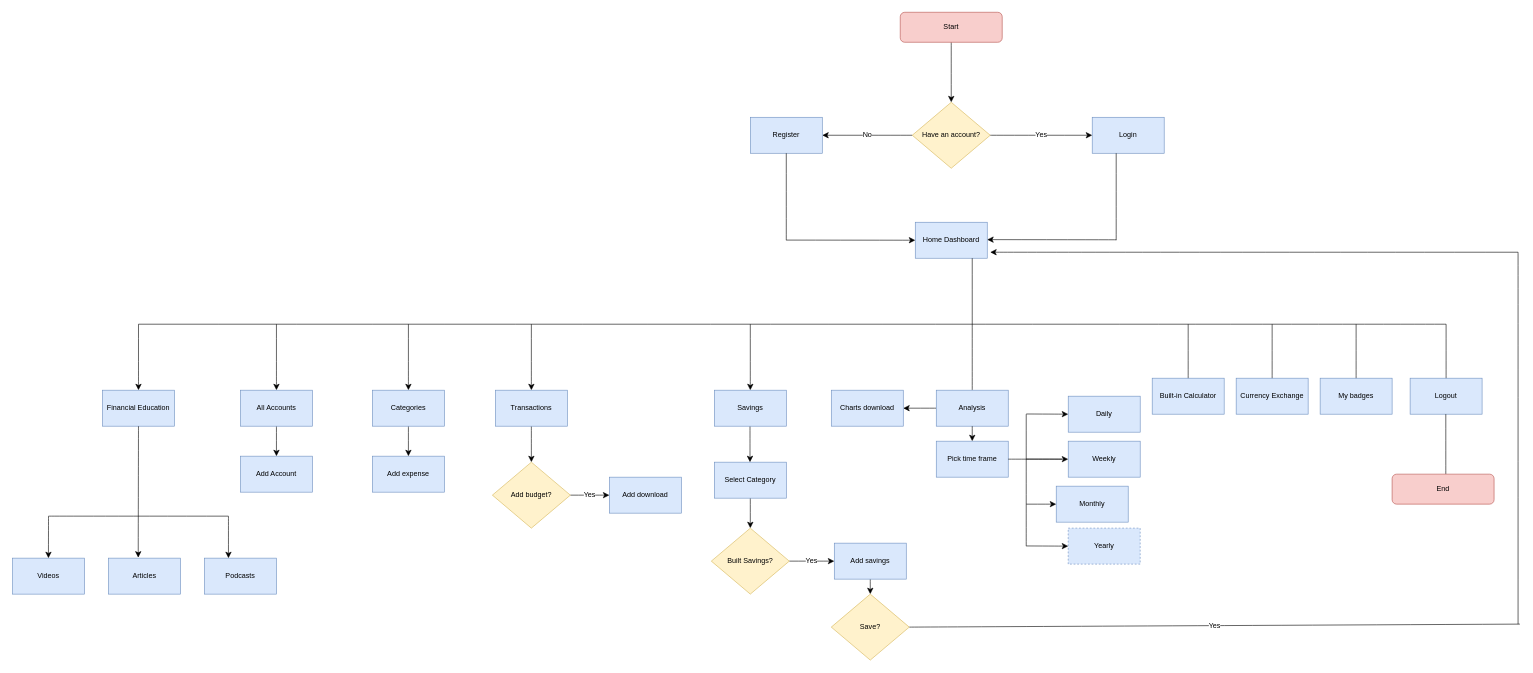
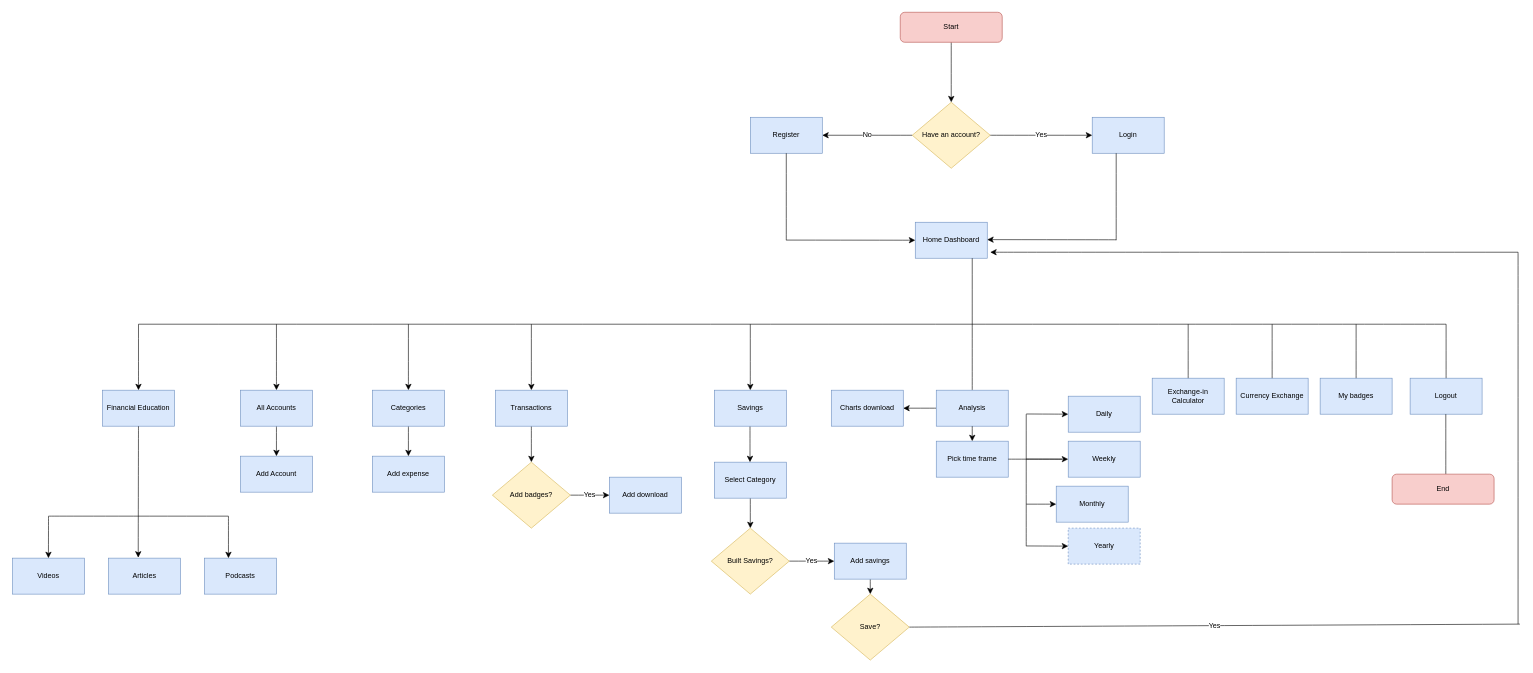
node "Built-in Calculator": label "Built-in Calculator" -> "Exchange-in Calculator"
node "Add budget?": label "Add budget?" -> "Add badges?"
